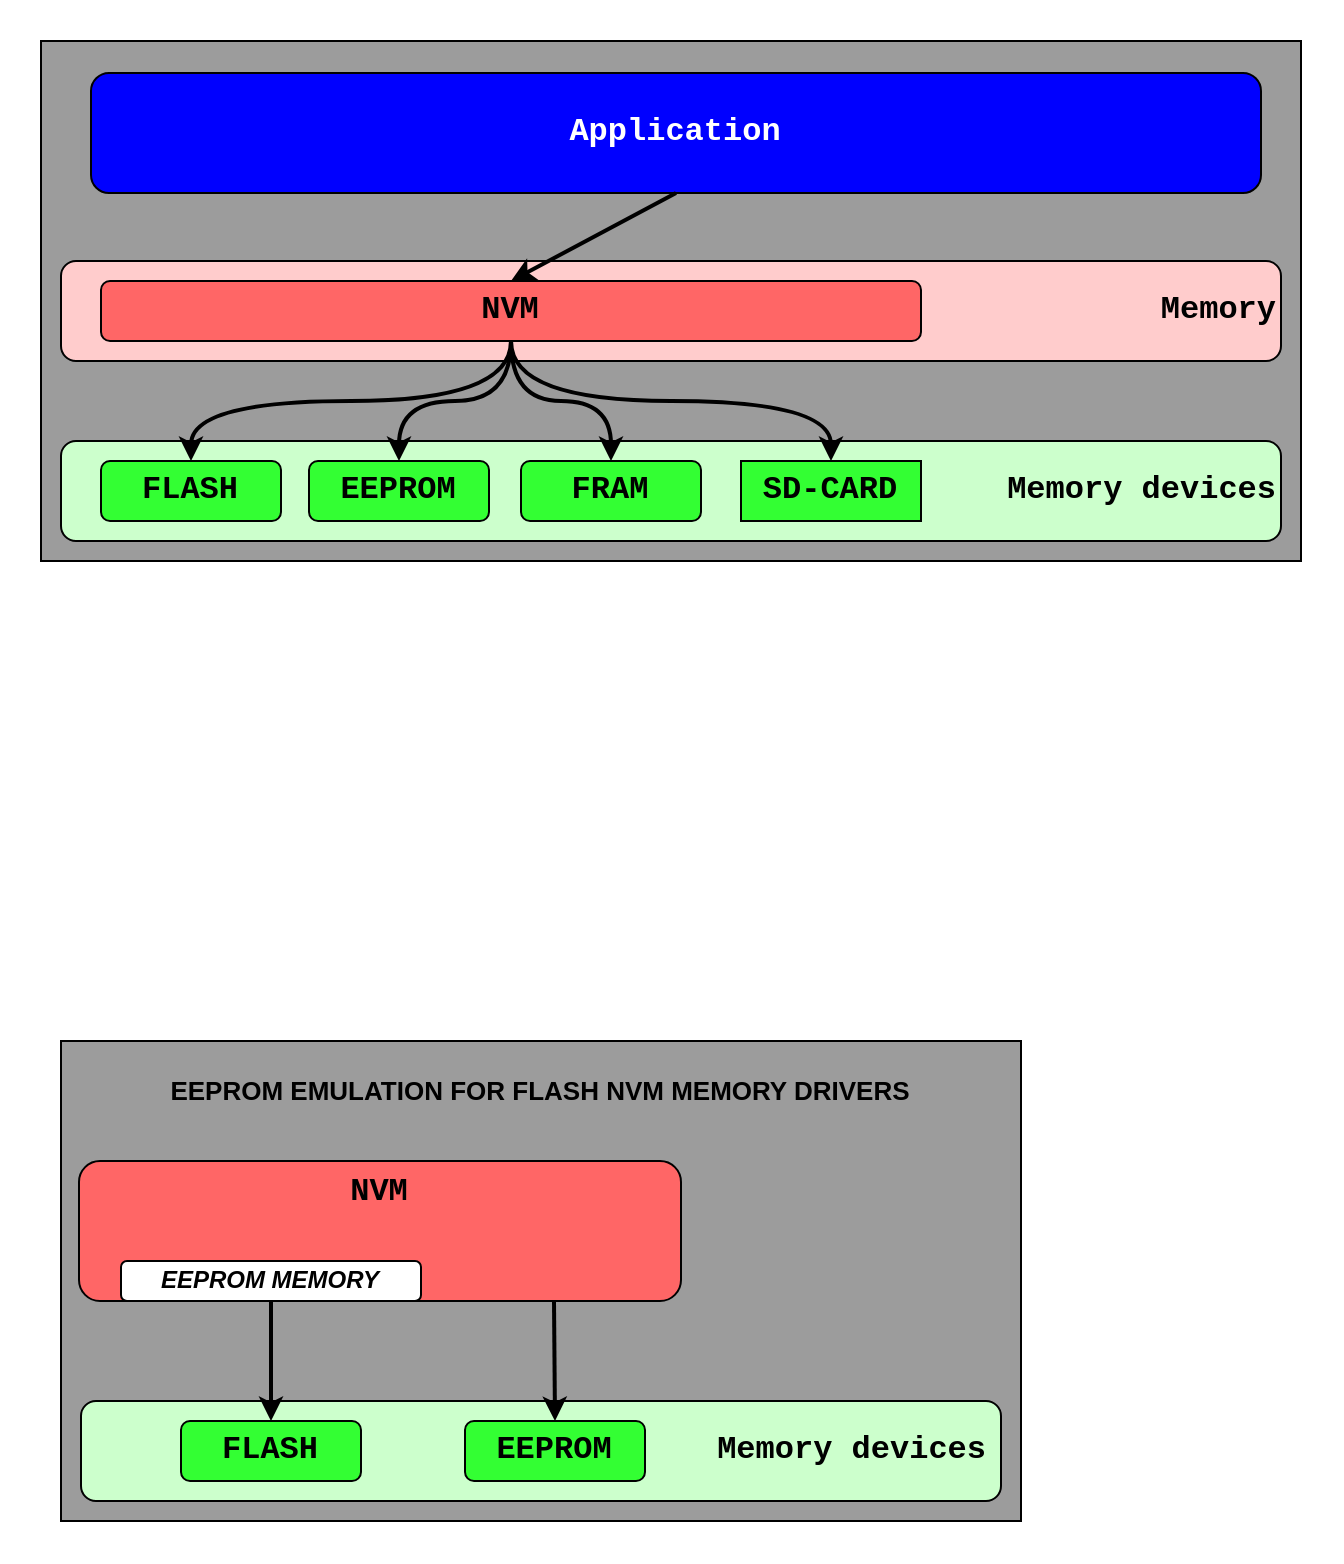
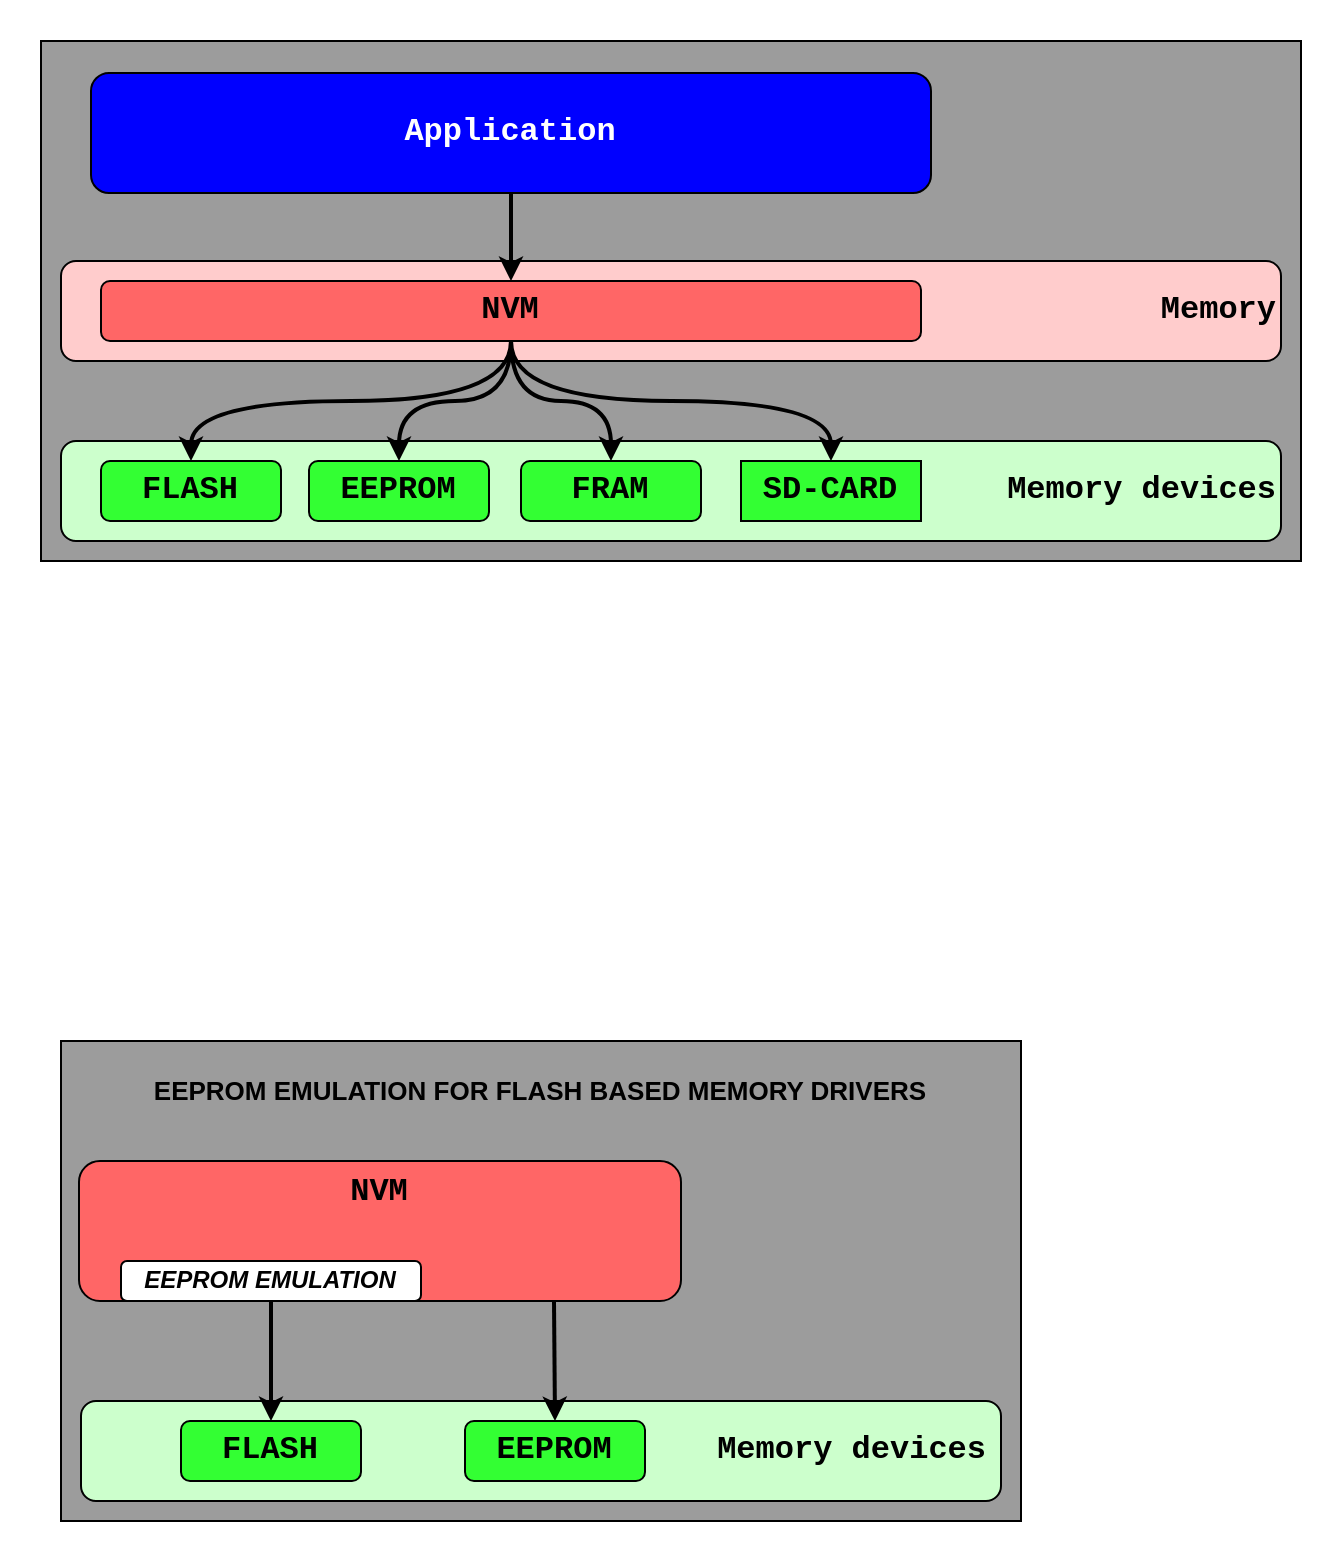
node "Application": size 1170x120 -> 840x120
node "EEPROM EMULATION FOR FLASH NVM MEMORY DRIVERS": label "EEPROM EMULATION FOR FLASH NVM MEMORY DRIVERS" -> "EEPROM EMULATION FOR FLASH BASED MEMORY DRIVERS"
node "EEPROM MEMORY": label "EEPROM MEMORY" -> "EEPROM EMULATION"
